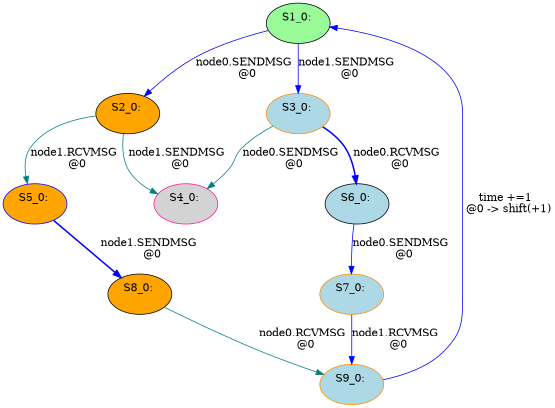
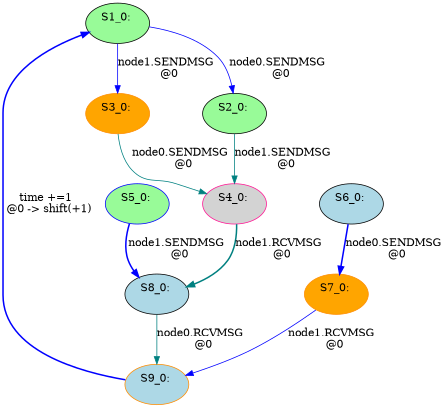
node "S2_0:": fillcolor orange -> palegreen
node "S3_0:": fillcolor lightblue -> orange
edge "S2_0:" -> "S5_0:": removed, label "node1.RCVMSG @0"
edge "S3_0:" -> "S6_0:": removed, label "node0.RCVMSG @0"
edge "S9_0:" -> "S1_0:": style solid -> bold
node "S5_0:": fillcolor orange -> palegreen
edge "S6_0:" -> "S7_0:": style solid -> bold
edge "S4_0:" -> "S8_0:": added, label "node1.RCVMSG @0"
node "S8_0:": fillcolor orange -> lightblue
node "S7_0:": fillcolor lightblue -> orange
